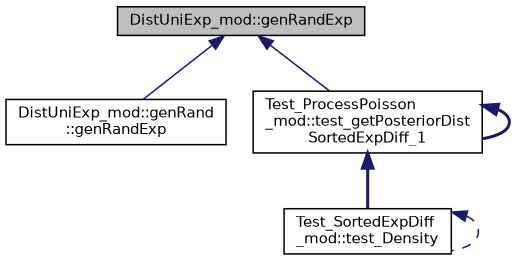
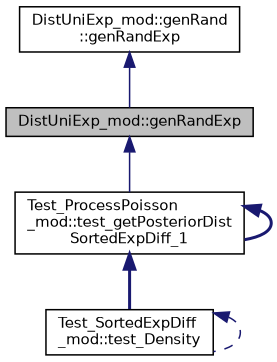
edge "DistUniExp_mod::genRand ::genRandExp" -> "DistUniExp_mod::genRandExp": reversed
